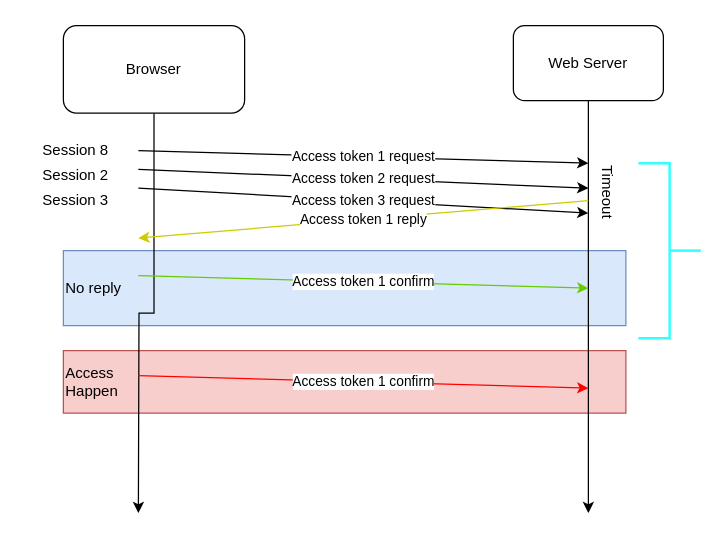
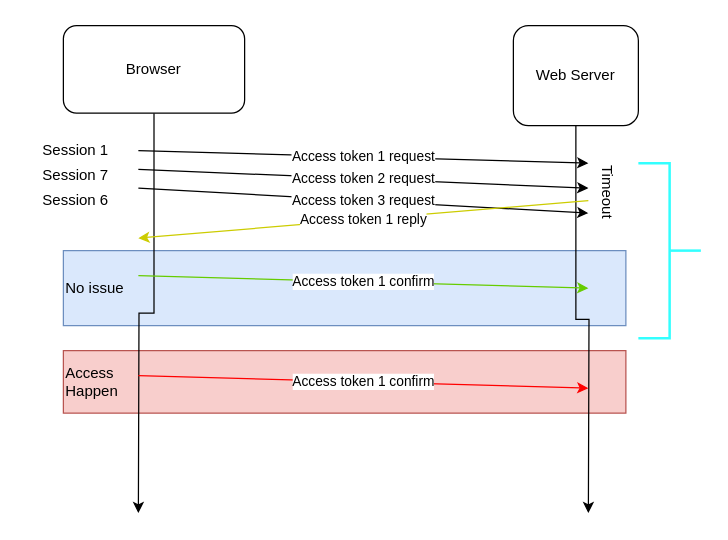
node "Web Server": size 150x75 -> 125x100
node "Session 8": label "Session 8" -> "Session 1"
node "Session 2": label "Session 2" -> "Session 7"
node "Session 3": label "Session 3" -> "Session 6"
node "No reply": label "No reply" -> "No issue"
